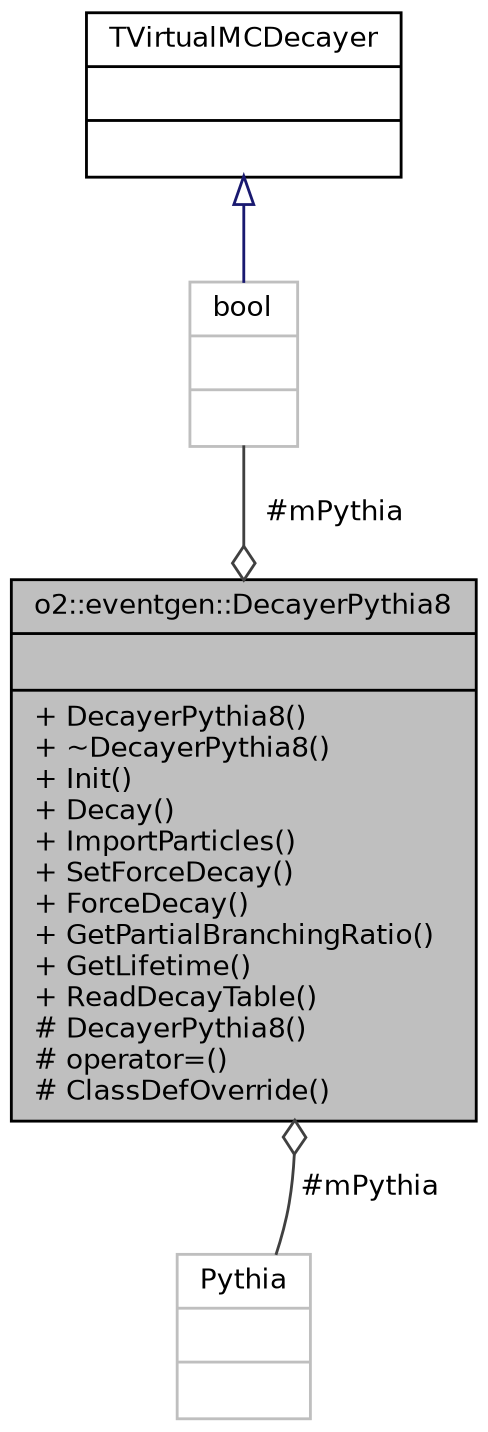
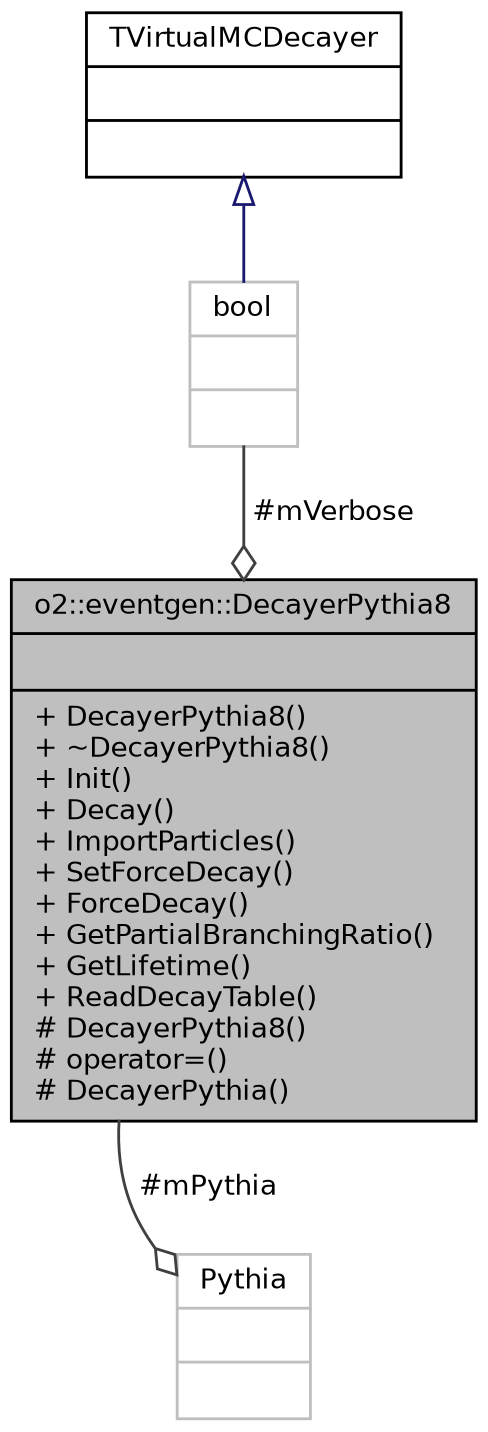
edge "bool" -> "o2::eventgen::DecayerPythia8": label " #mPythia" -> " #mVerbose"
node "o2::eventgen::DecayerPythia8": text "# ClassDefOverride()" -> "# DecayerPythia()"
edge "Pythia" -> "o2::eventgen::DecayerPythia8": reversed
